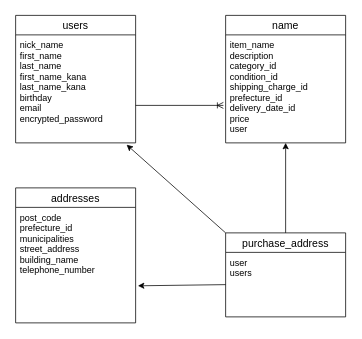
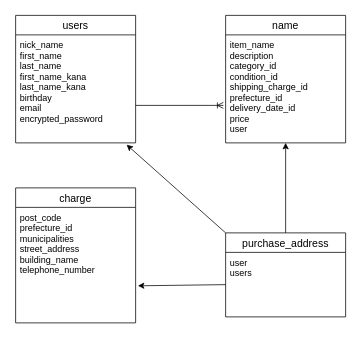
node "addresses": label "addresses" -> "charge"
